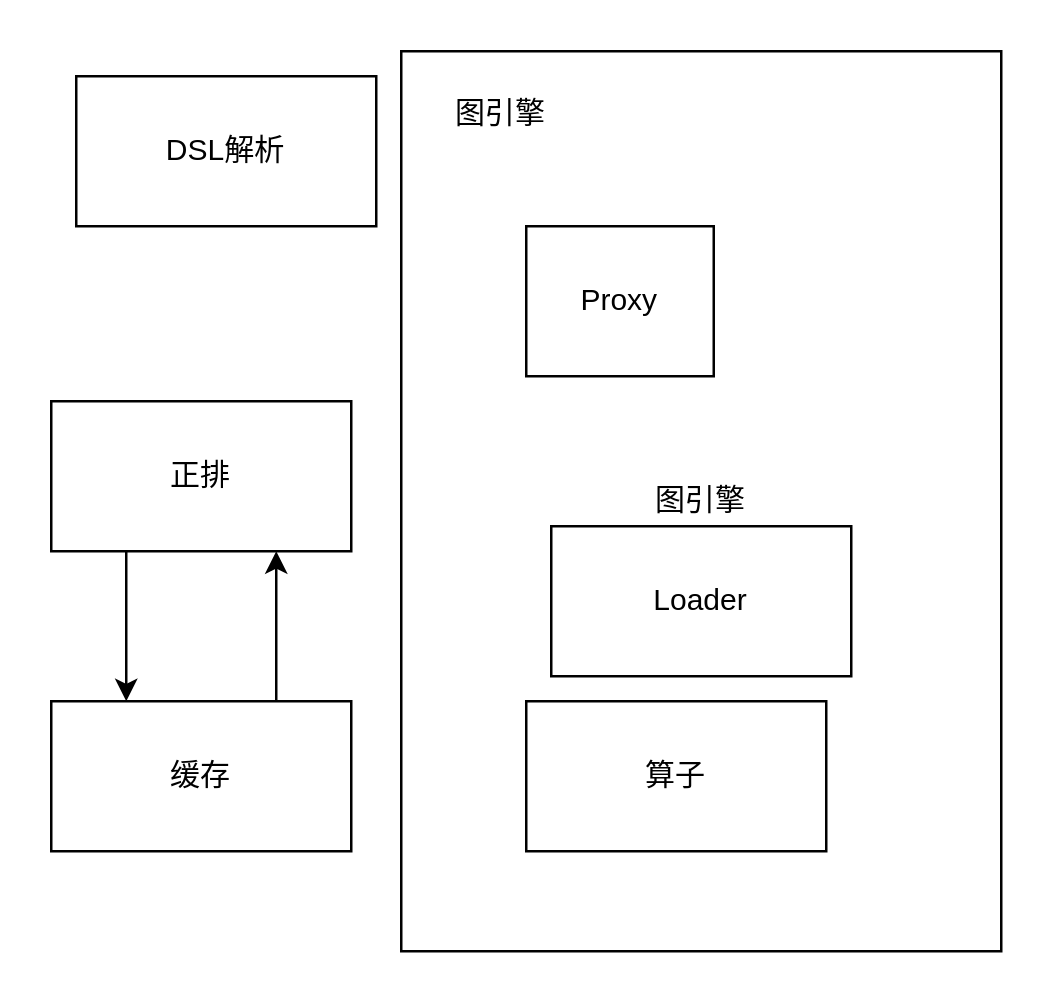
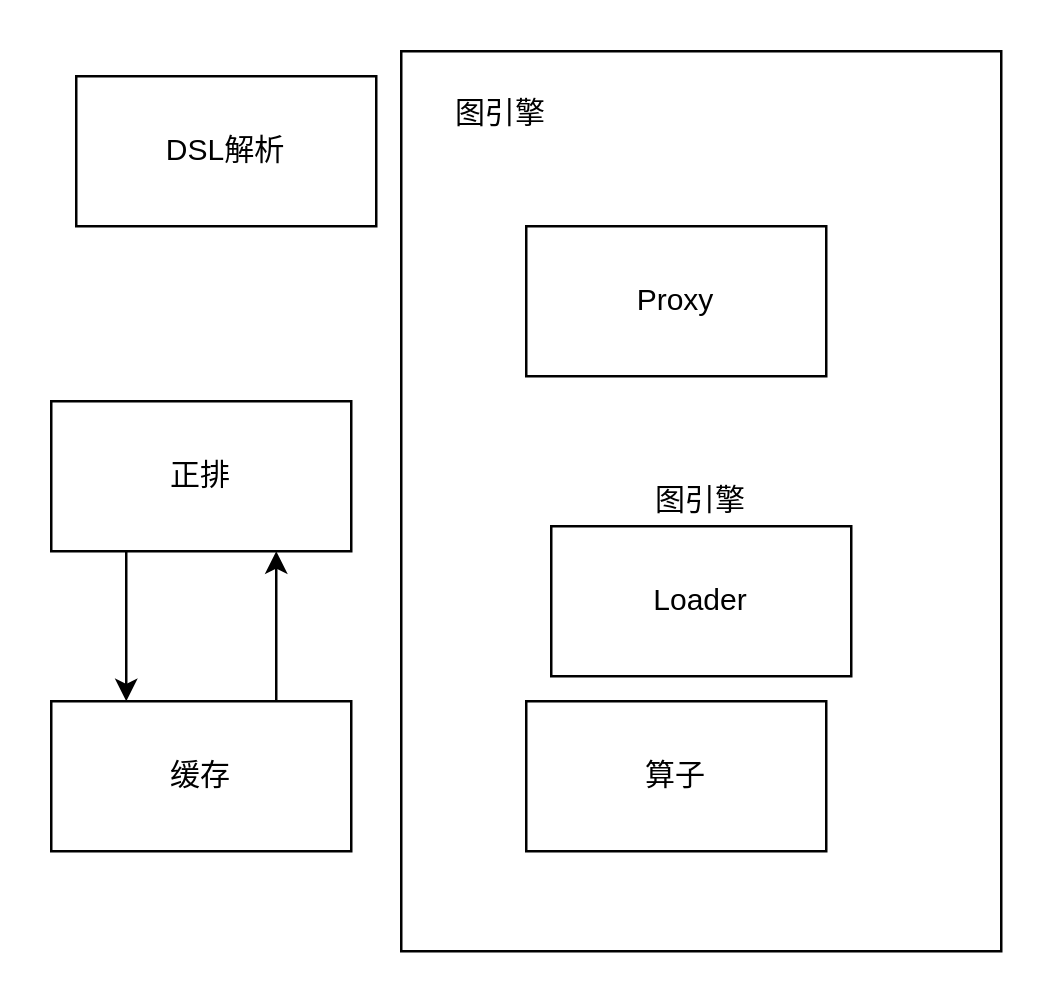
node "Proxy": size 188x150 -> 300x150
